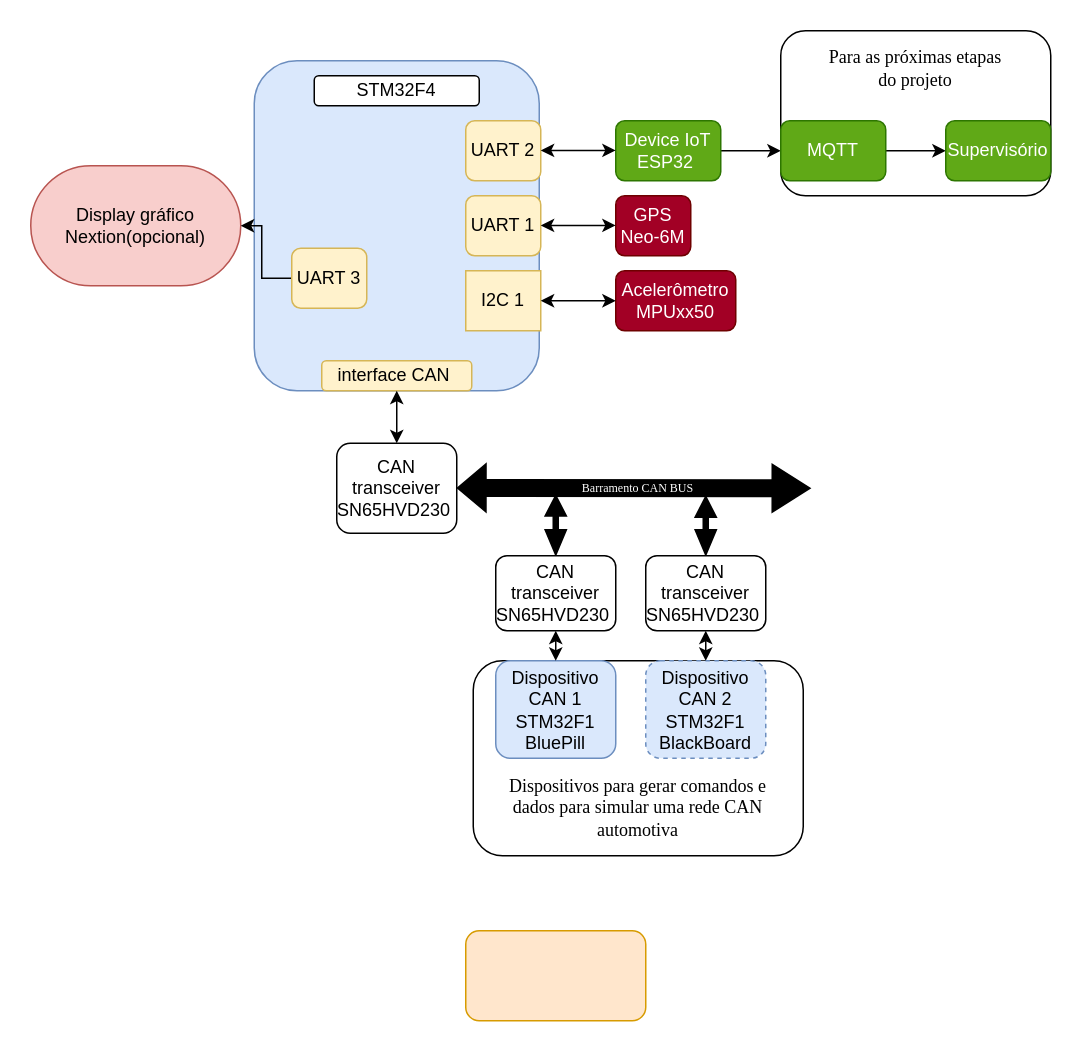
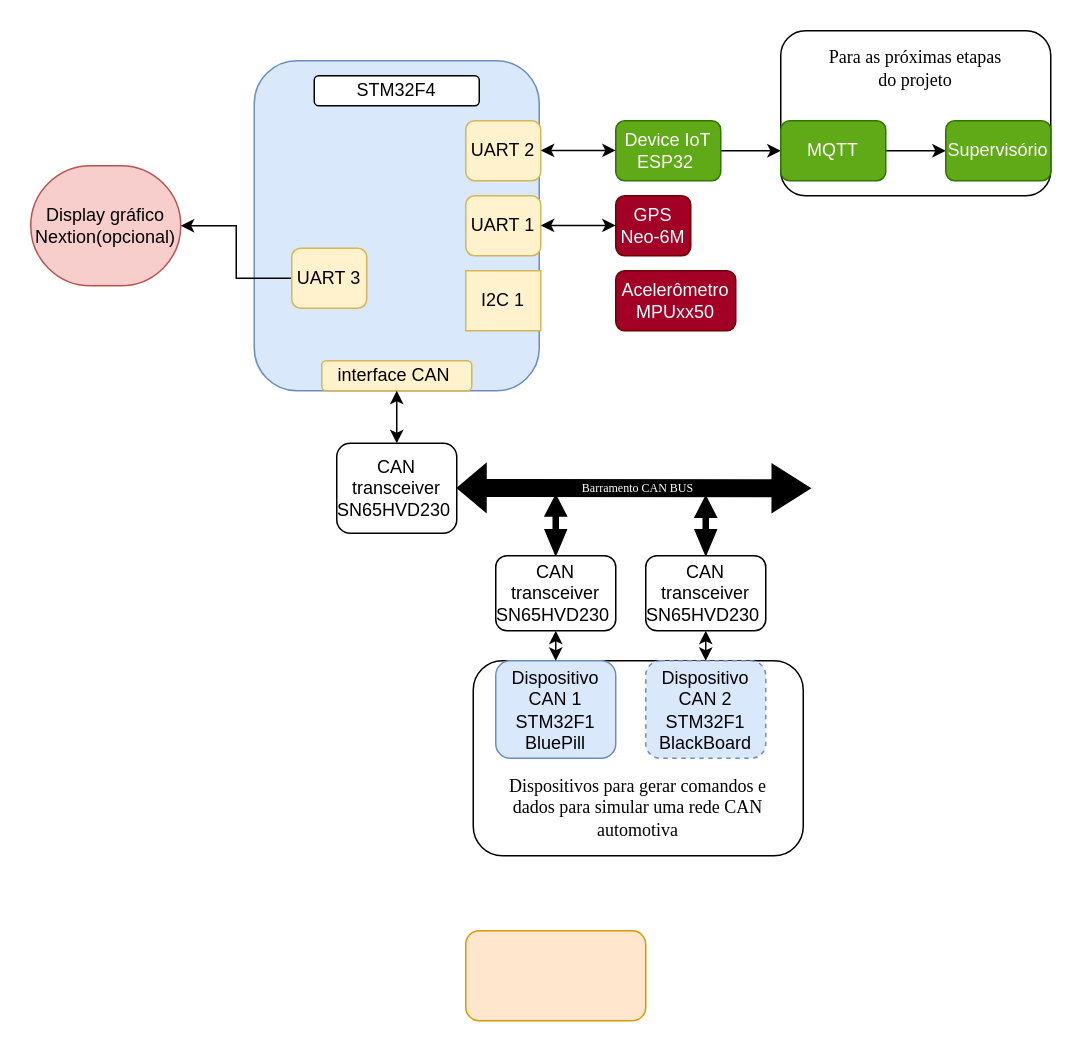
node "Display gráfico Nextion(opcional)": size 210x120 -> 150x120
edge "I2C 1" -- "Acelerômetro MPUxx50": removed
